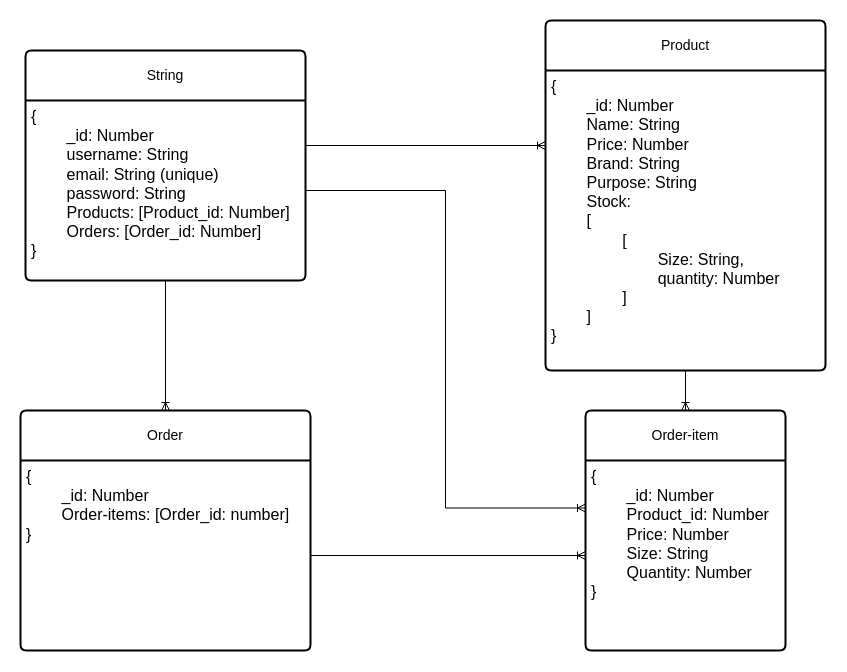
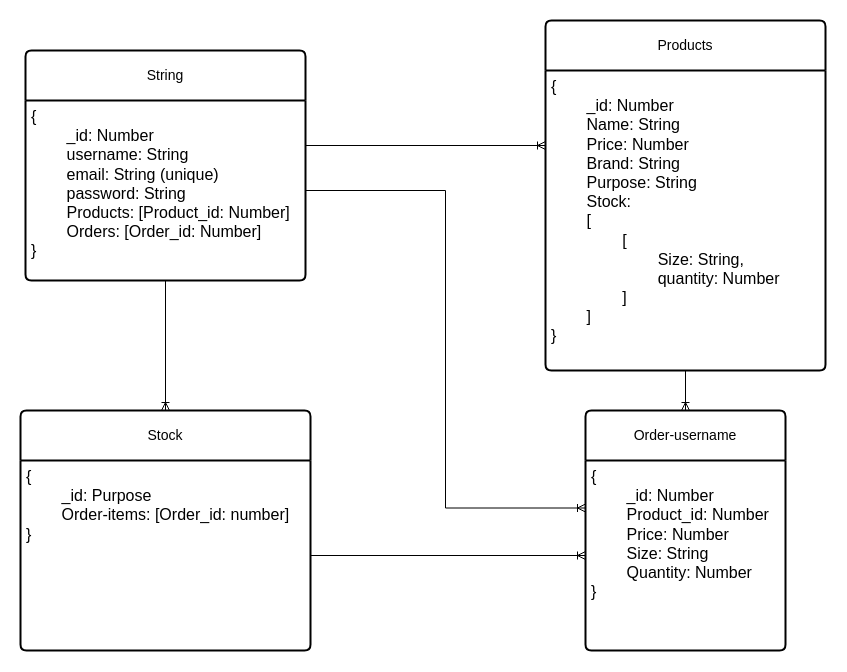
node "Product": label "Product" -> "Products"
node "Order": label "Order" -> "Stock"
node "Order-item": label "Order-item" -> "Order-username"
node "{ _id: Number Order-items: [Order_id: number] }": label "{ _id: Number Order-items: [Order_id: number] }" -> "{ _id: Purpose Order-items: [Order_id: number] }"
